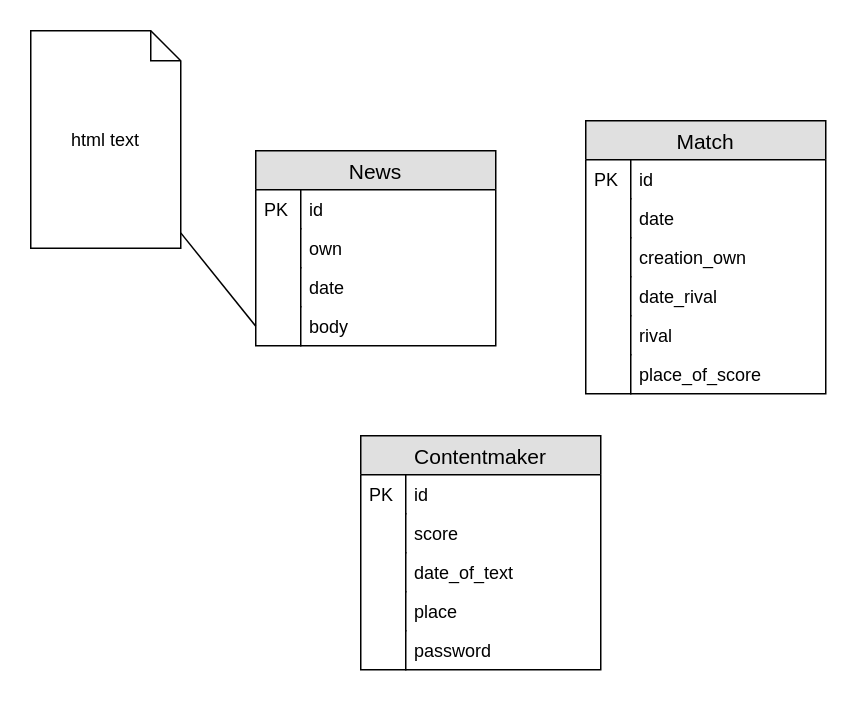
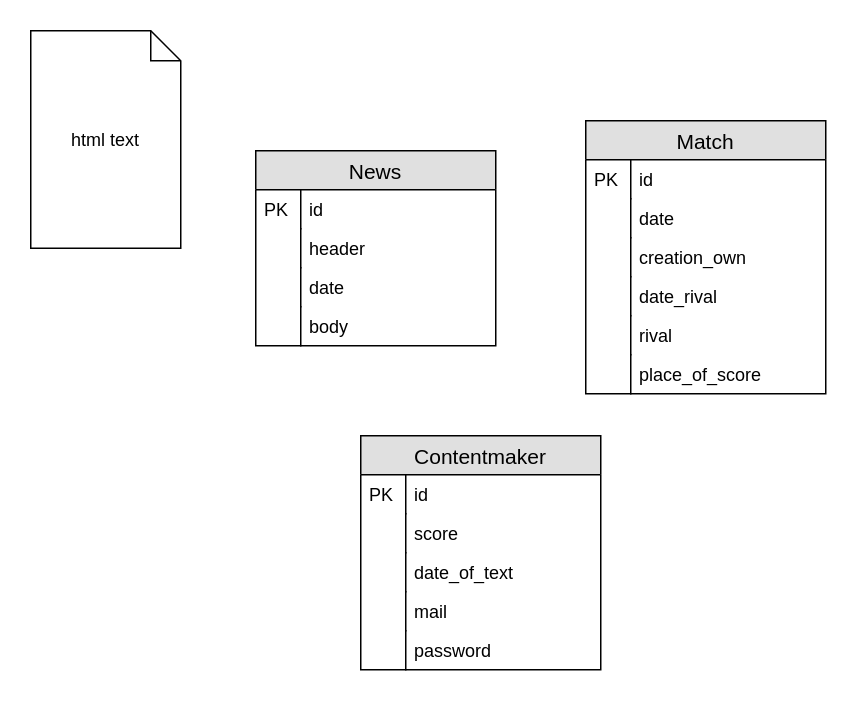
node "own": label "own" -> "header"
edge "html text" -- "body": removed
node "place": label "place" -> "mail"
